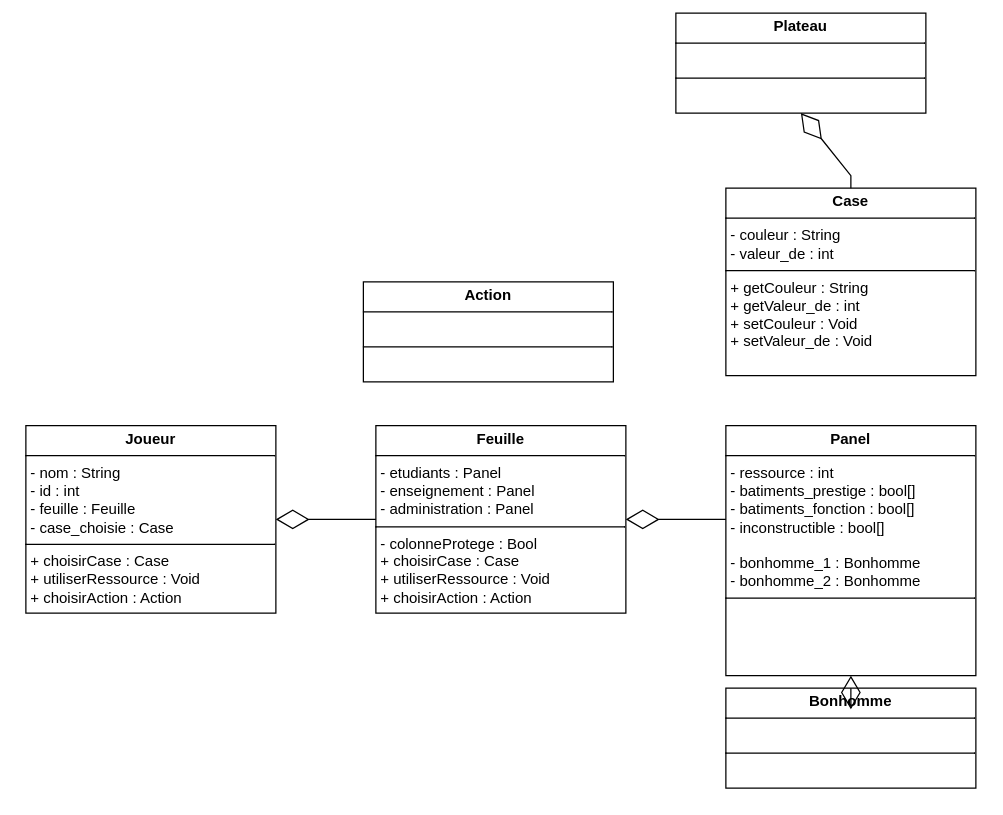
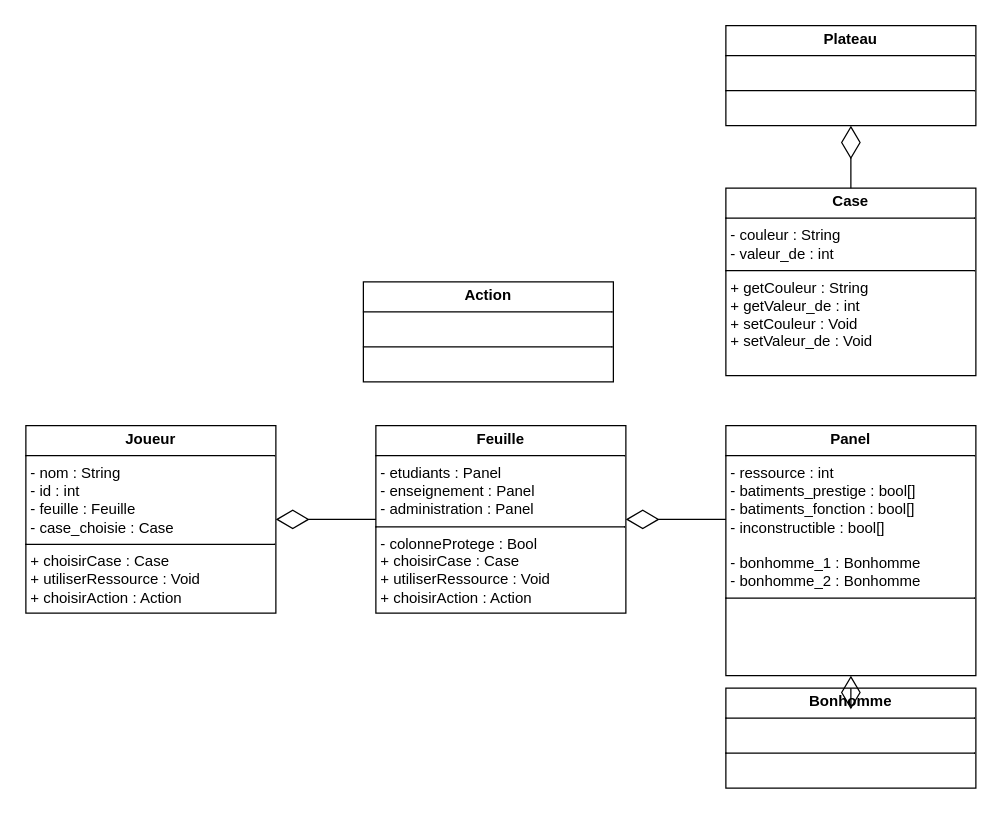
node "Plateau": moved (801, 63) -> (851, 76)
